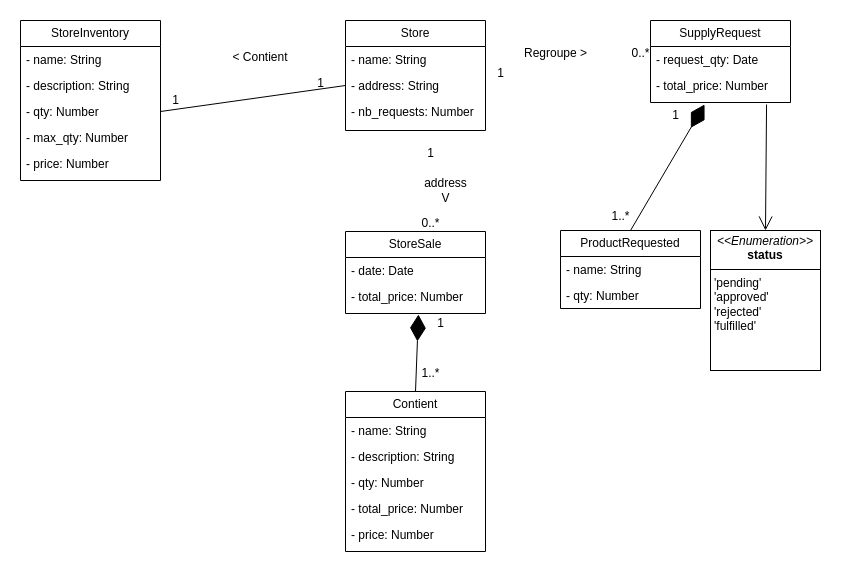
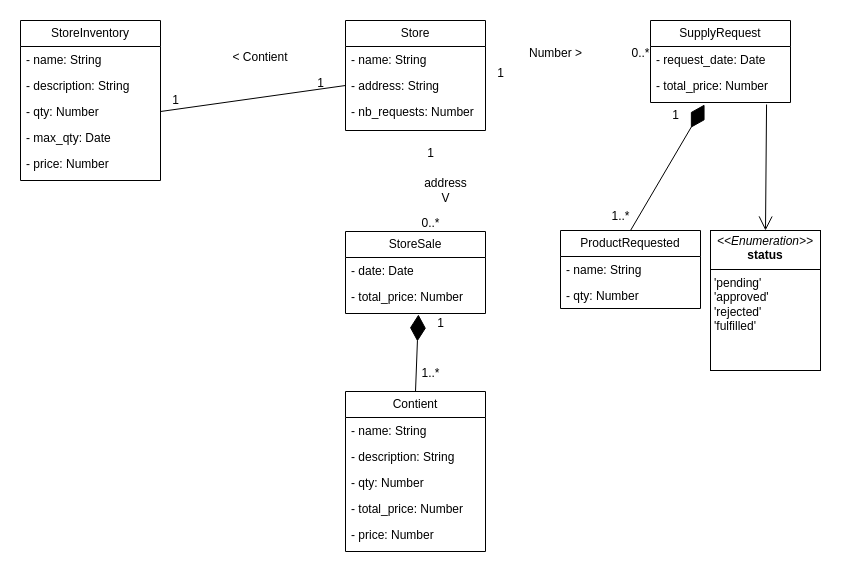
node "Regroupe >": label "Regroupe >" -> "Number >"
node "- request_qty: Date": label "- request_qty: Date" -> "- request_date: Date"
node "- max_qty: Number": label "- max_qty: Number" -> "- max_qty: Date"
